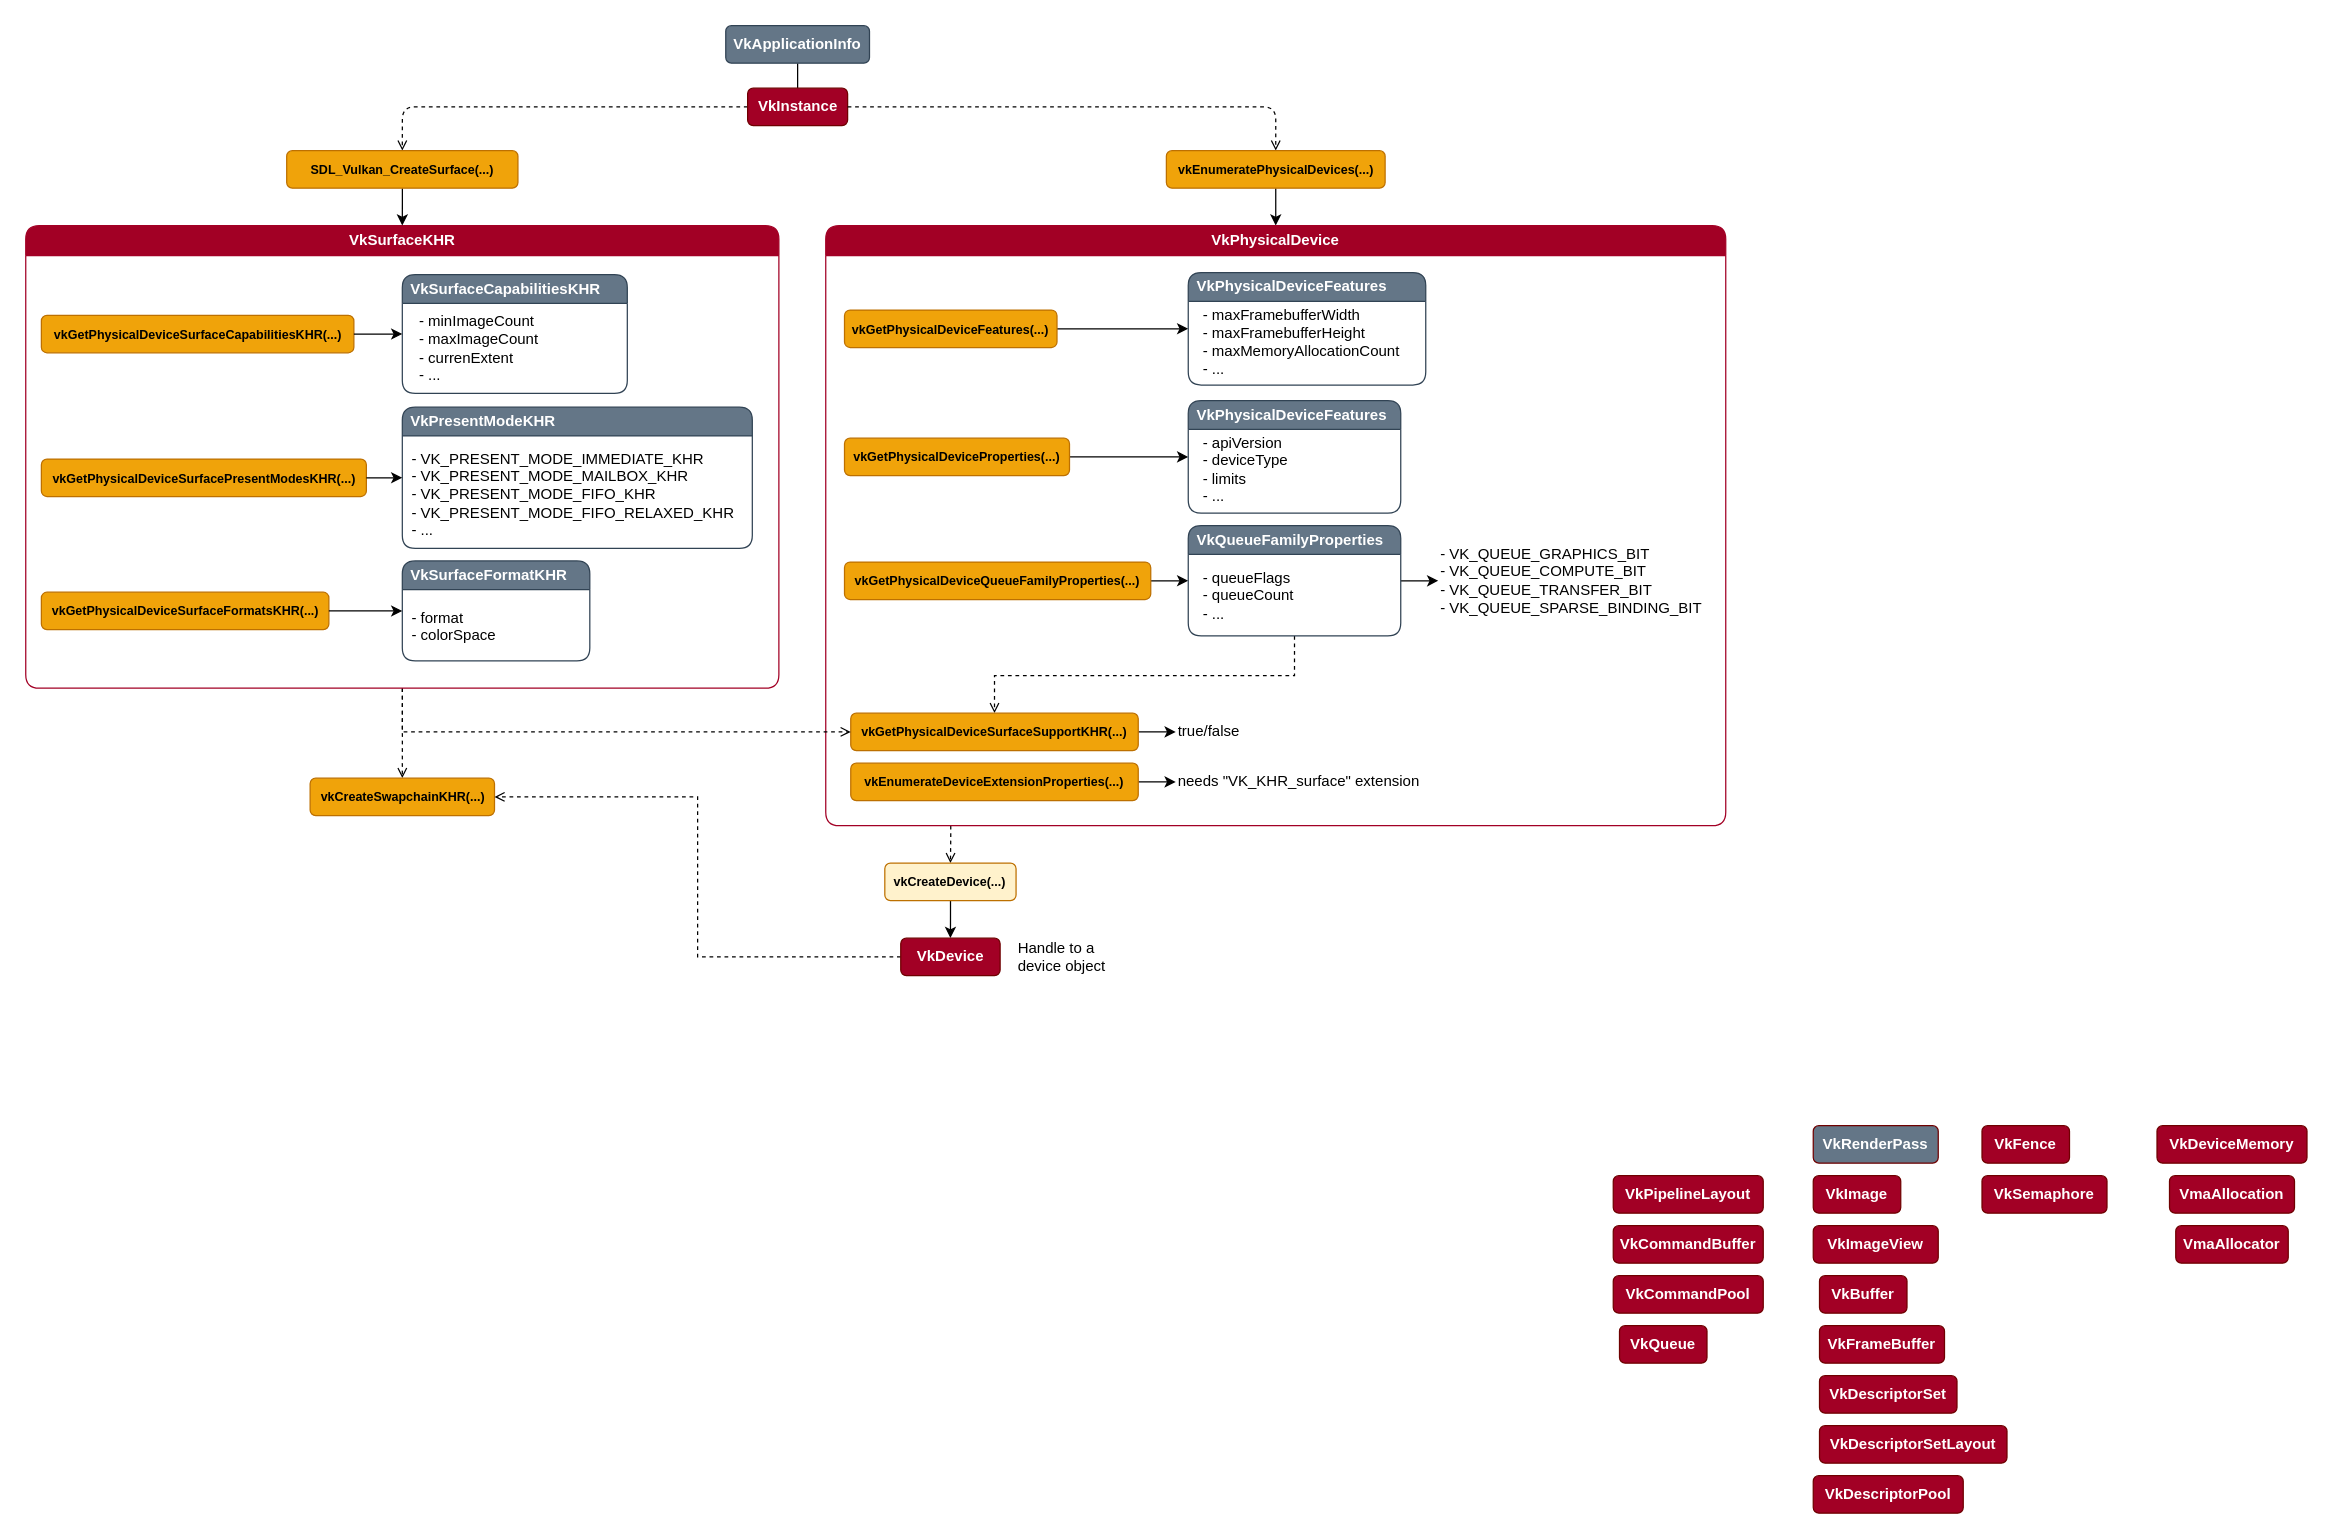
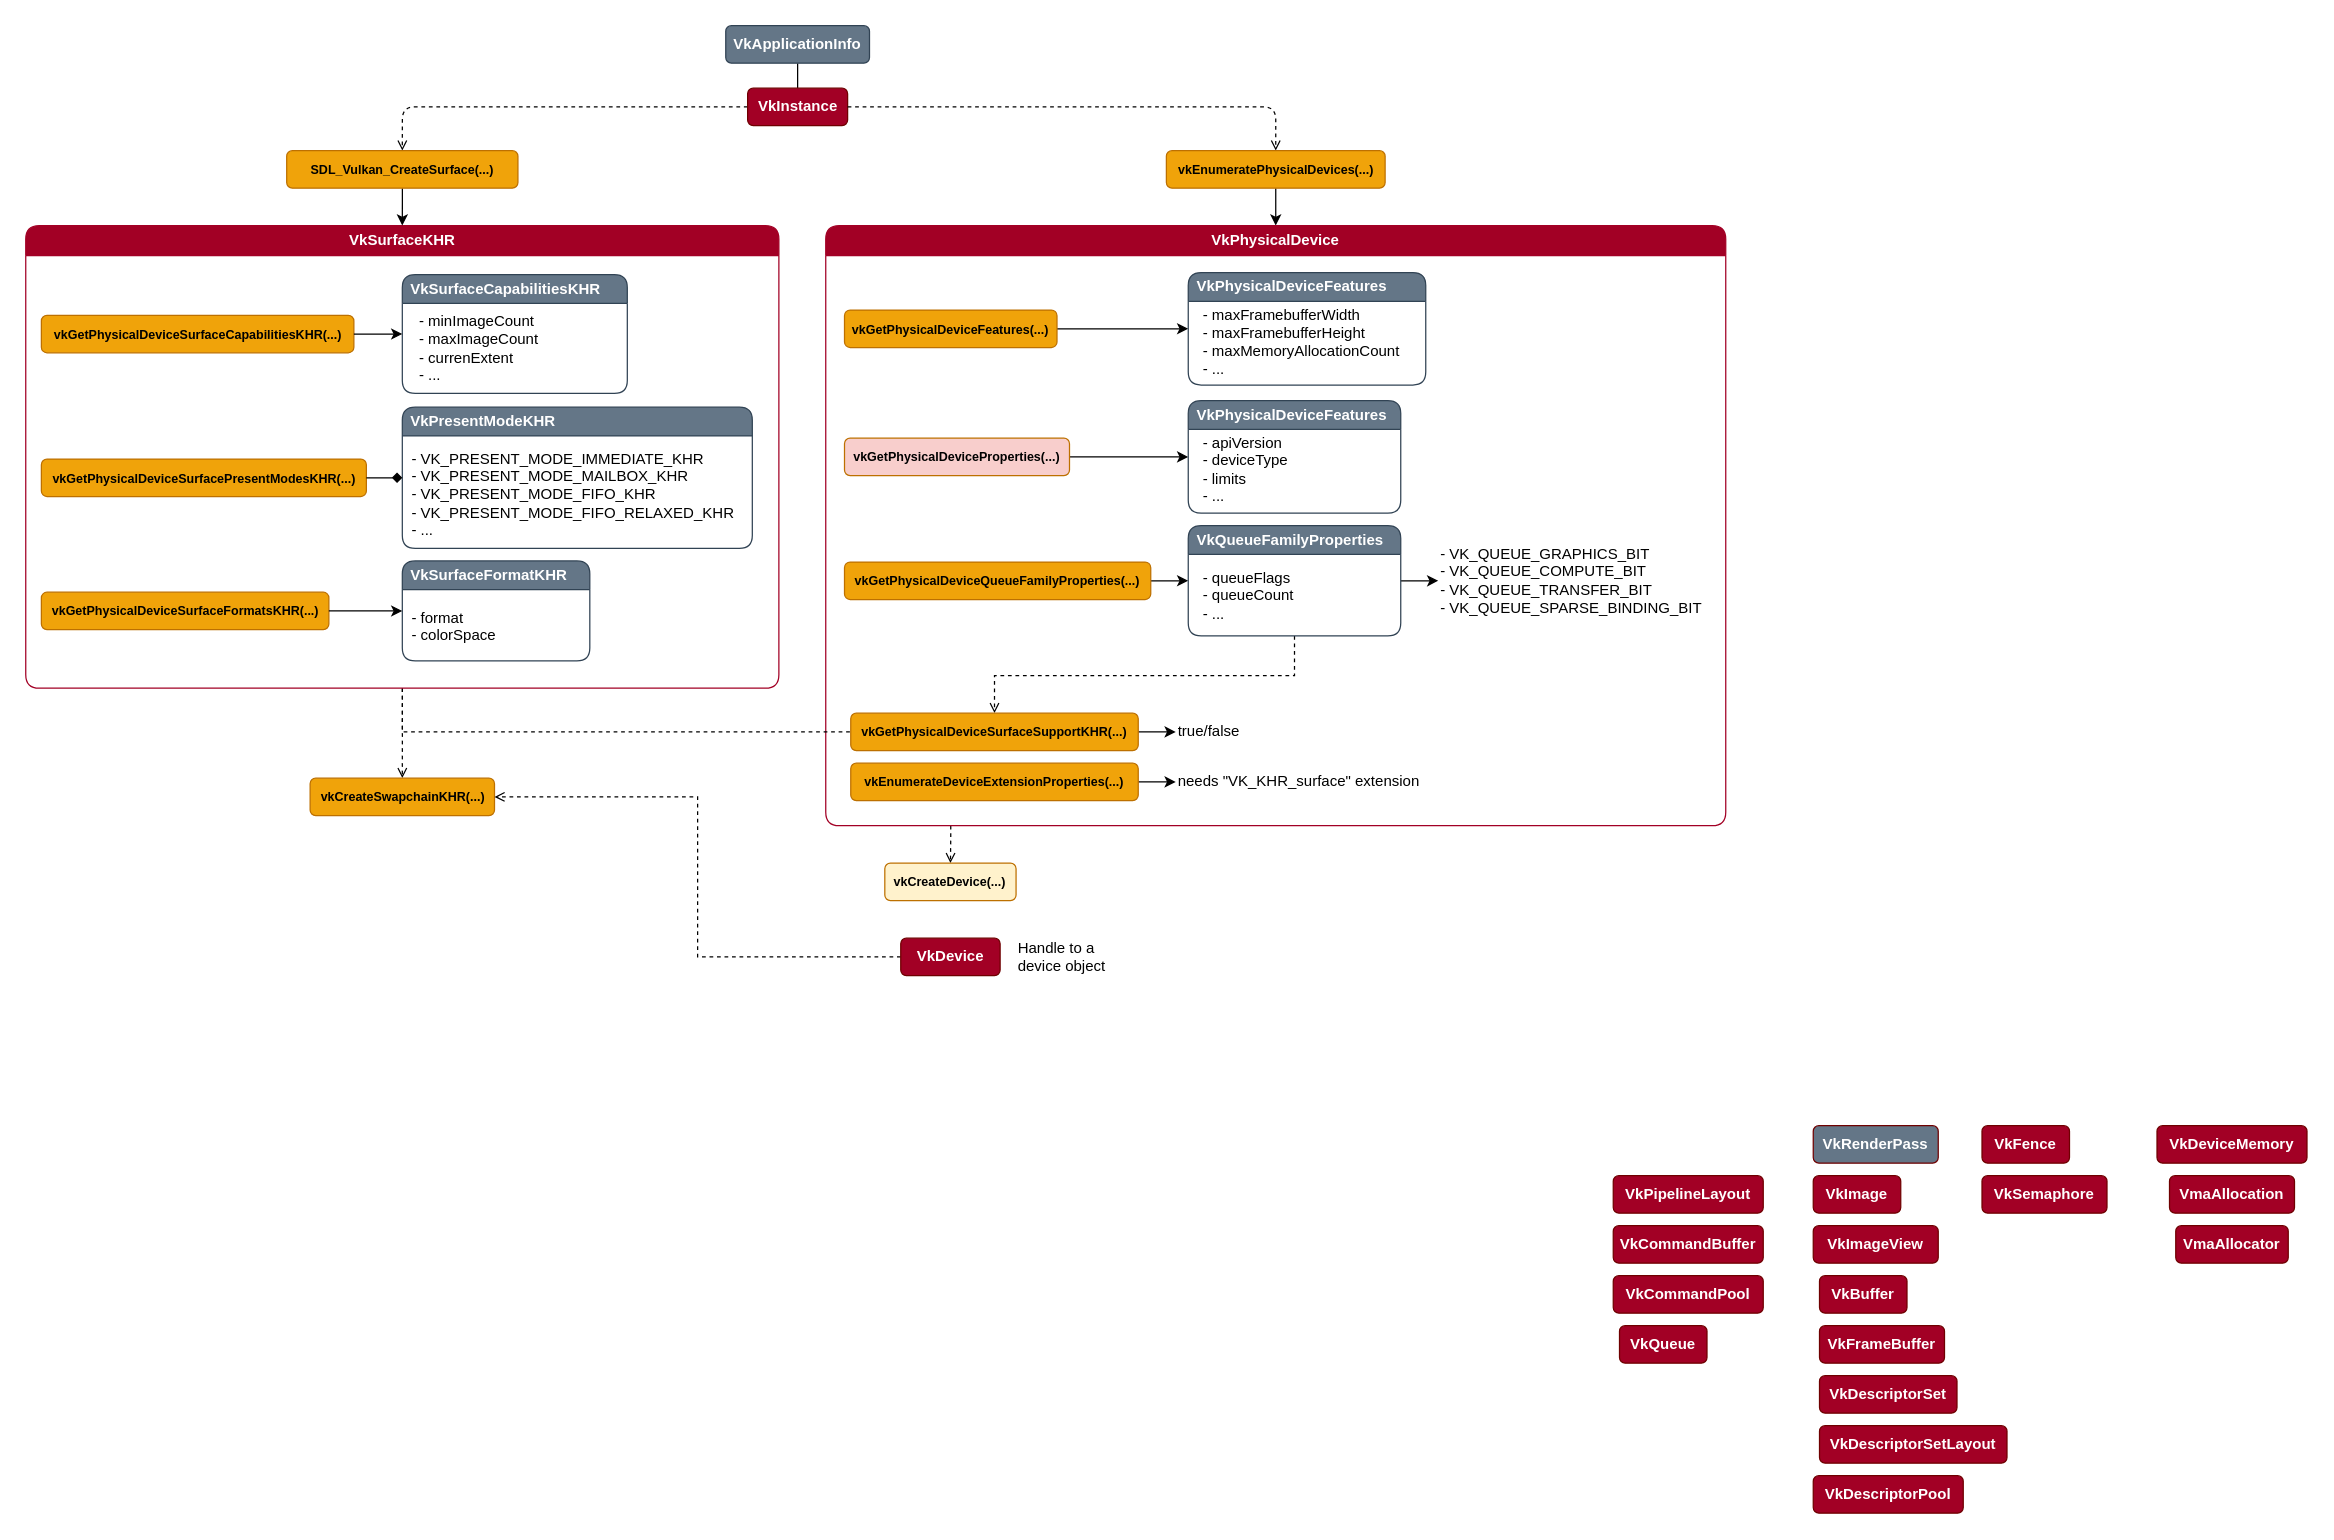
node "vkGetPhysicalDeviceProperties(...)": fillcolor #f0a30a -> #f8cecc
edge "vkGetPhysicalDeviceSurfacePresentModesKHR(...)" -> "VkPresentModeKHR": arrowhead classic -> diamond
edge "VkSurfaceKHR" -> "vkGetPhysicalDeviceSurfaceSupportKHR(...)": arrowhead open -> none
edge "vkCreateDevice(...)" -> "VkDevice": removed
